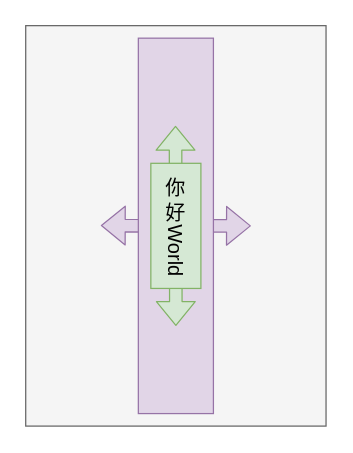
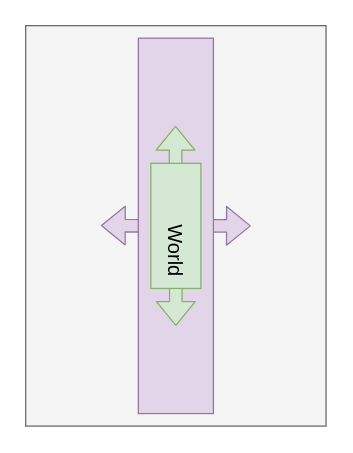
node "你好": removed
